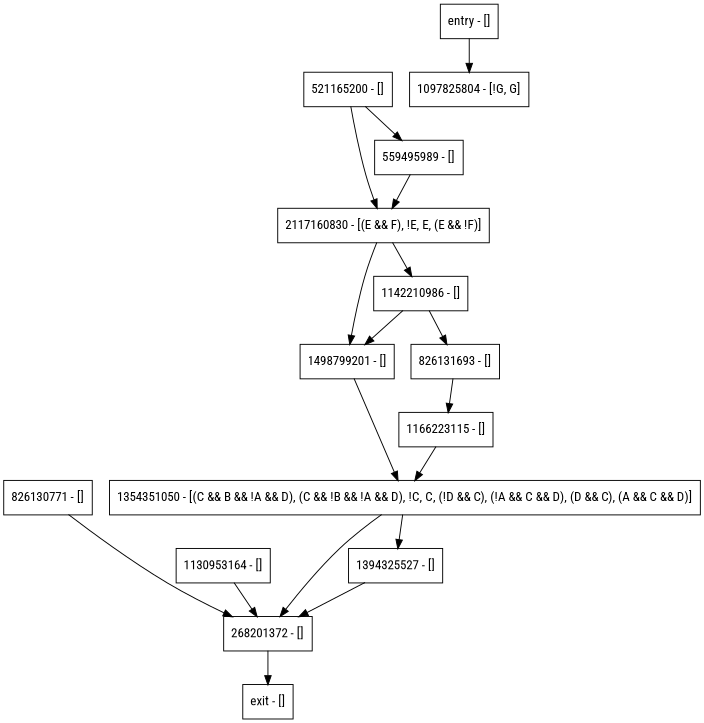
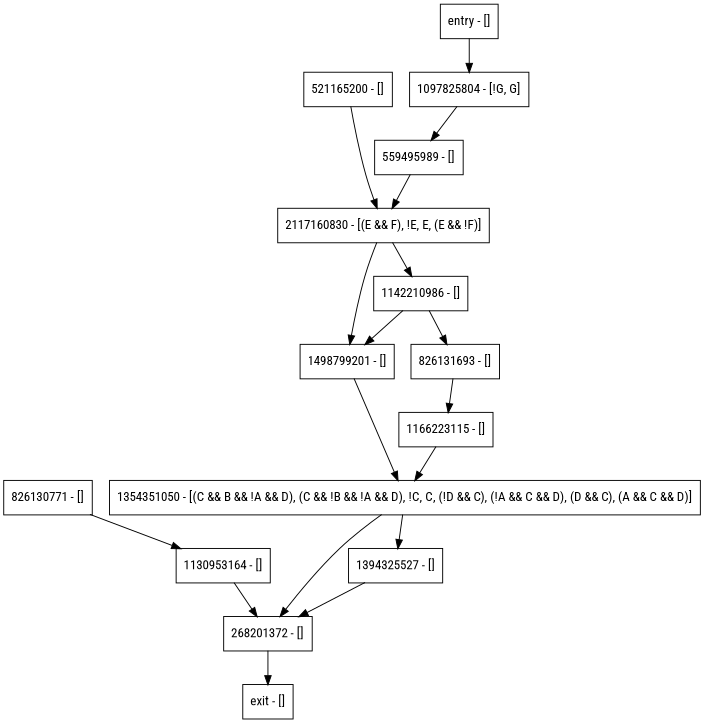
edge "521165200 - []" -> "559495989 - []": now "1097825804 - [!G, G]" -> "559495989 - []"
edge "826130771 - []" -> "268201372 - []": now "826130771 - []" -> "1130953164 - []"
